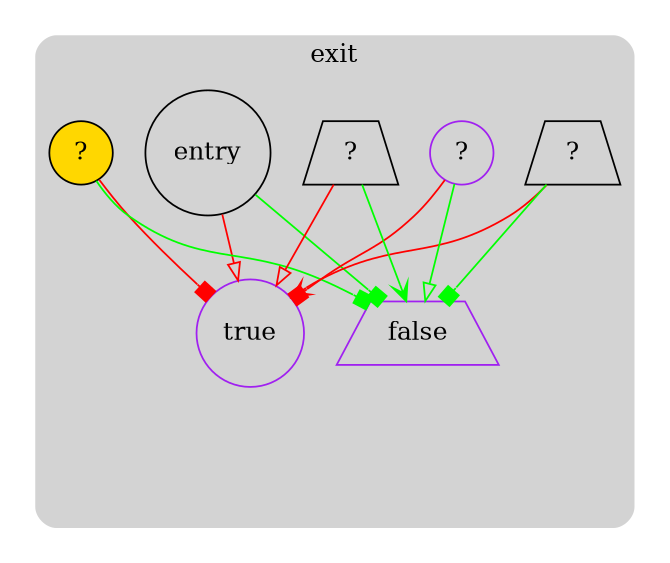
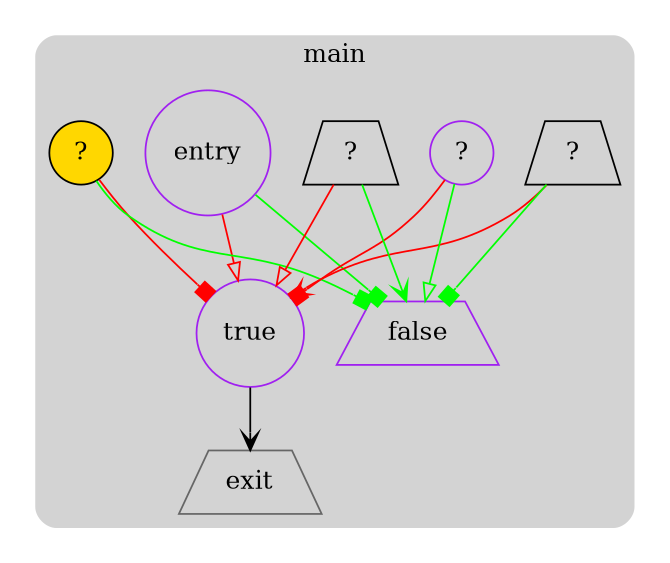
cluster "exit": label "exit" -> "main"
node "entry": color black -> purple
node "exit": added
